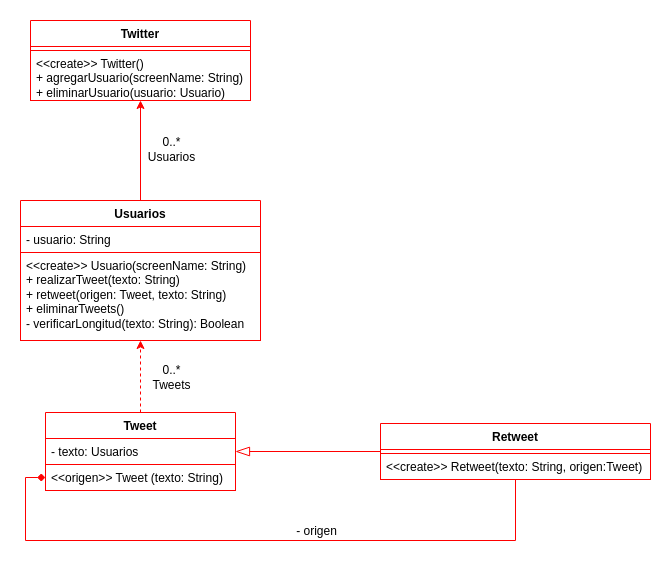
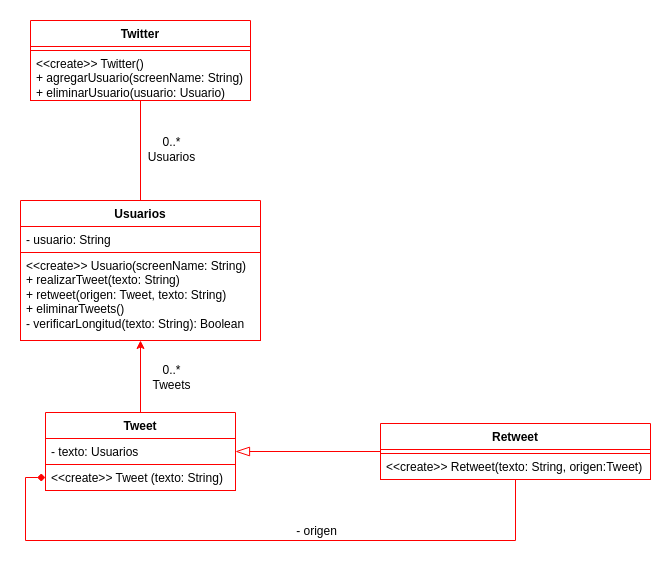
edge "Usuarios" -> "Twitter": arrowhead classic -> none
edge "Tweet" -> "Usuarios": style dashed -> solid
node "<<origen>> Tweet (texto: String)": label "<<origen>> Tweet (texto: String)" -> "<<create>> Tweet (texto: String)"
